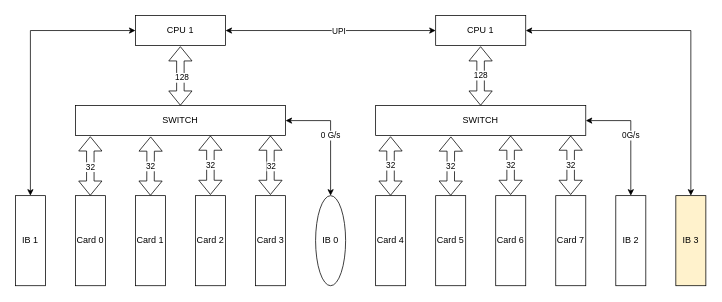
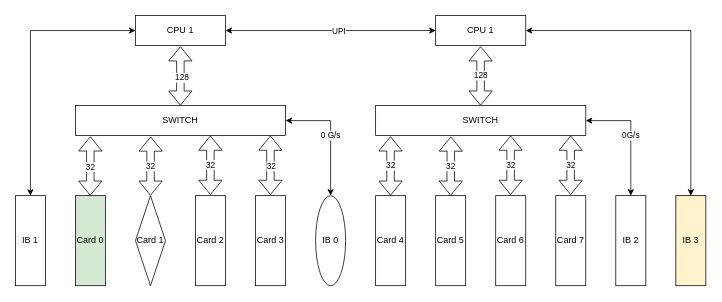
node "Card 0": fillcolor #ffffff -> #d5e8d4
node "Card 1": shape rectangle -> diamond
